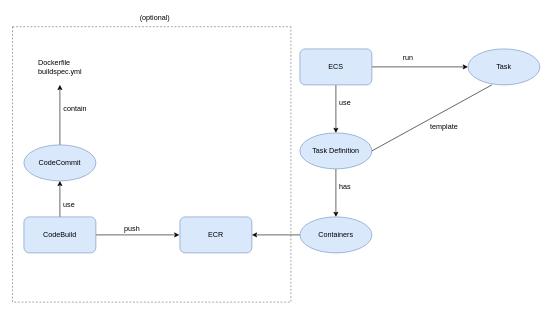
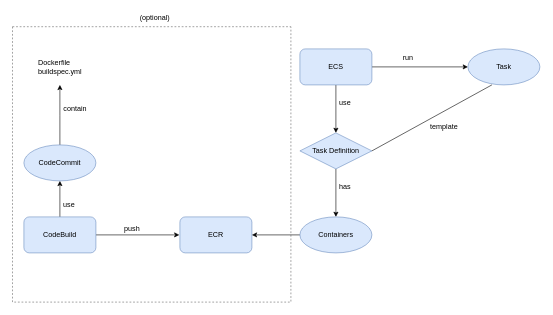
node "Task Definition": shape ellipse -> diamond
